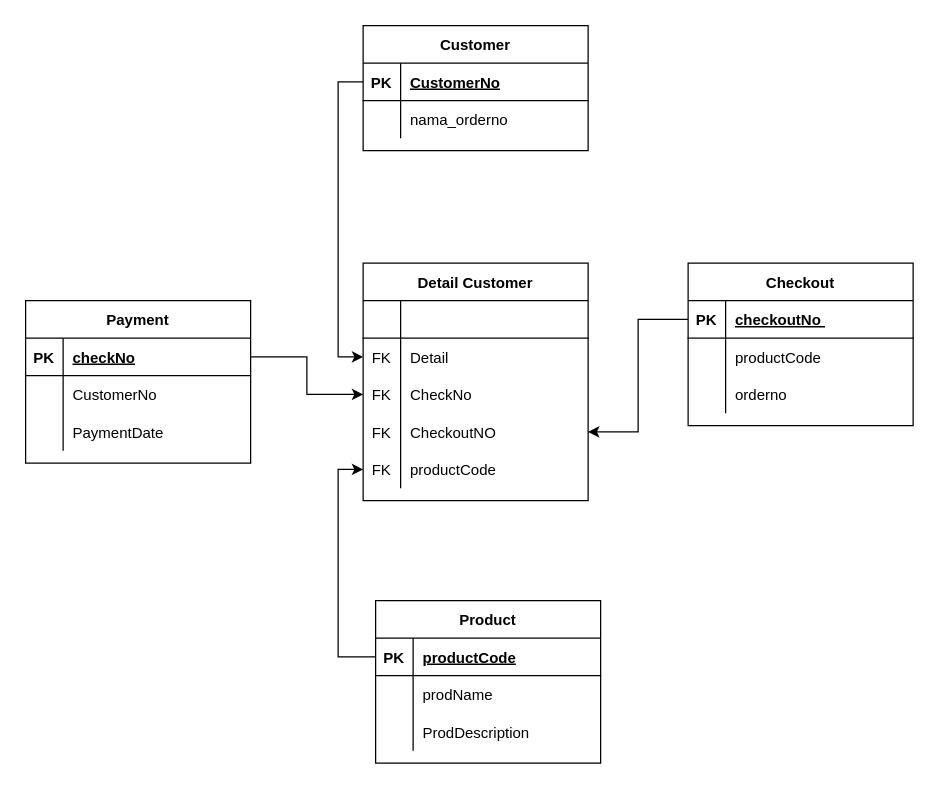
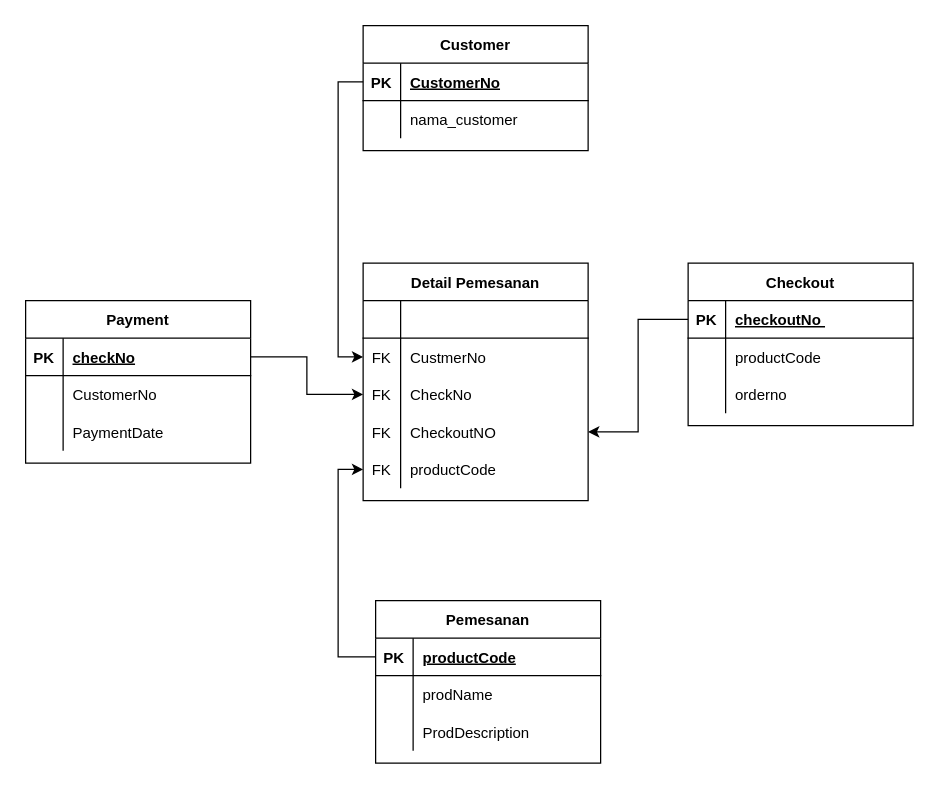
node "nama_orderno": label "nama_orderno" -> "nama_customer"
node "Detail Customer": label "Detail Customer" -> "Detail Pemesanan"
node "Detail": label "Detail" -> "CustmerNo"
node "Product": label "Product" -> "Pemesanan"
